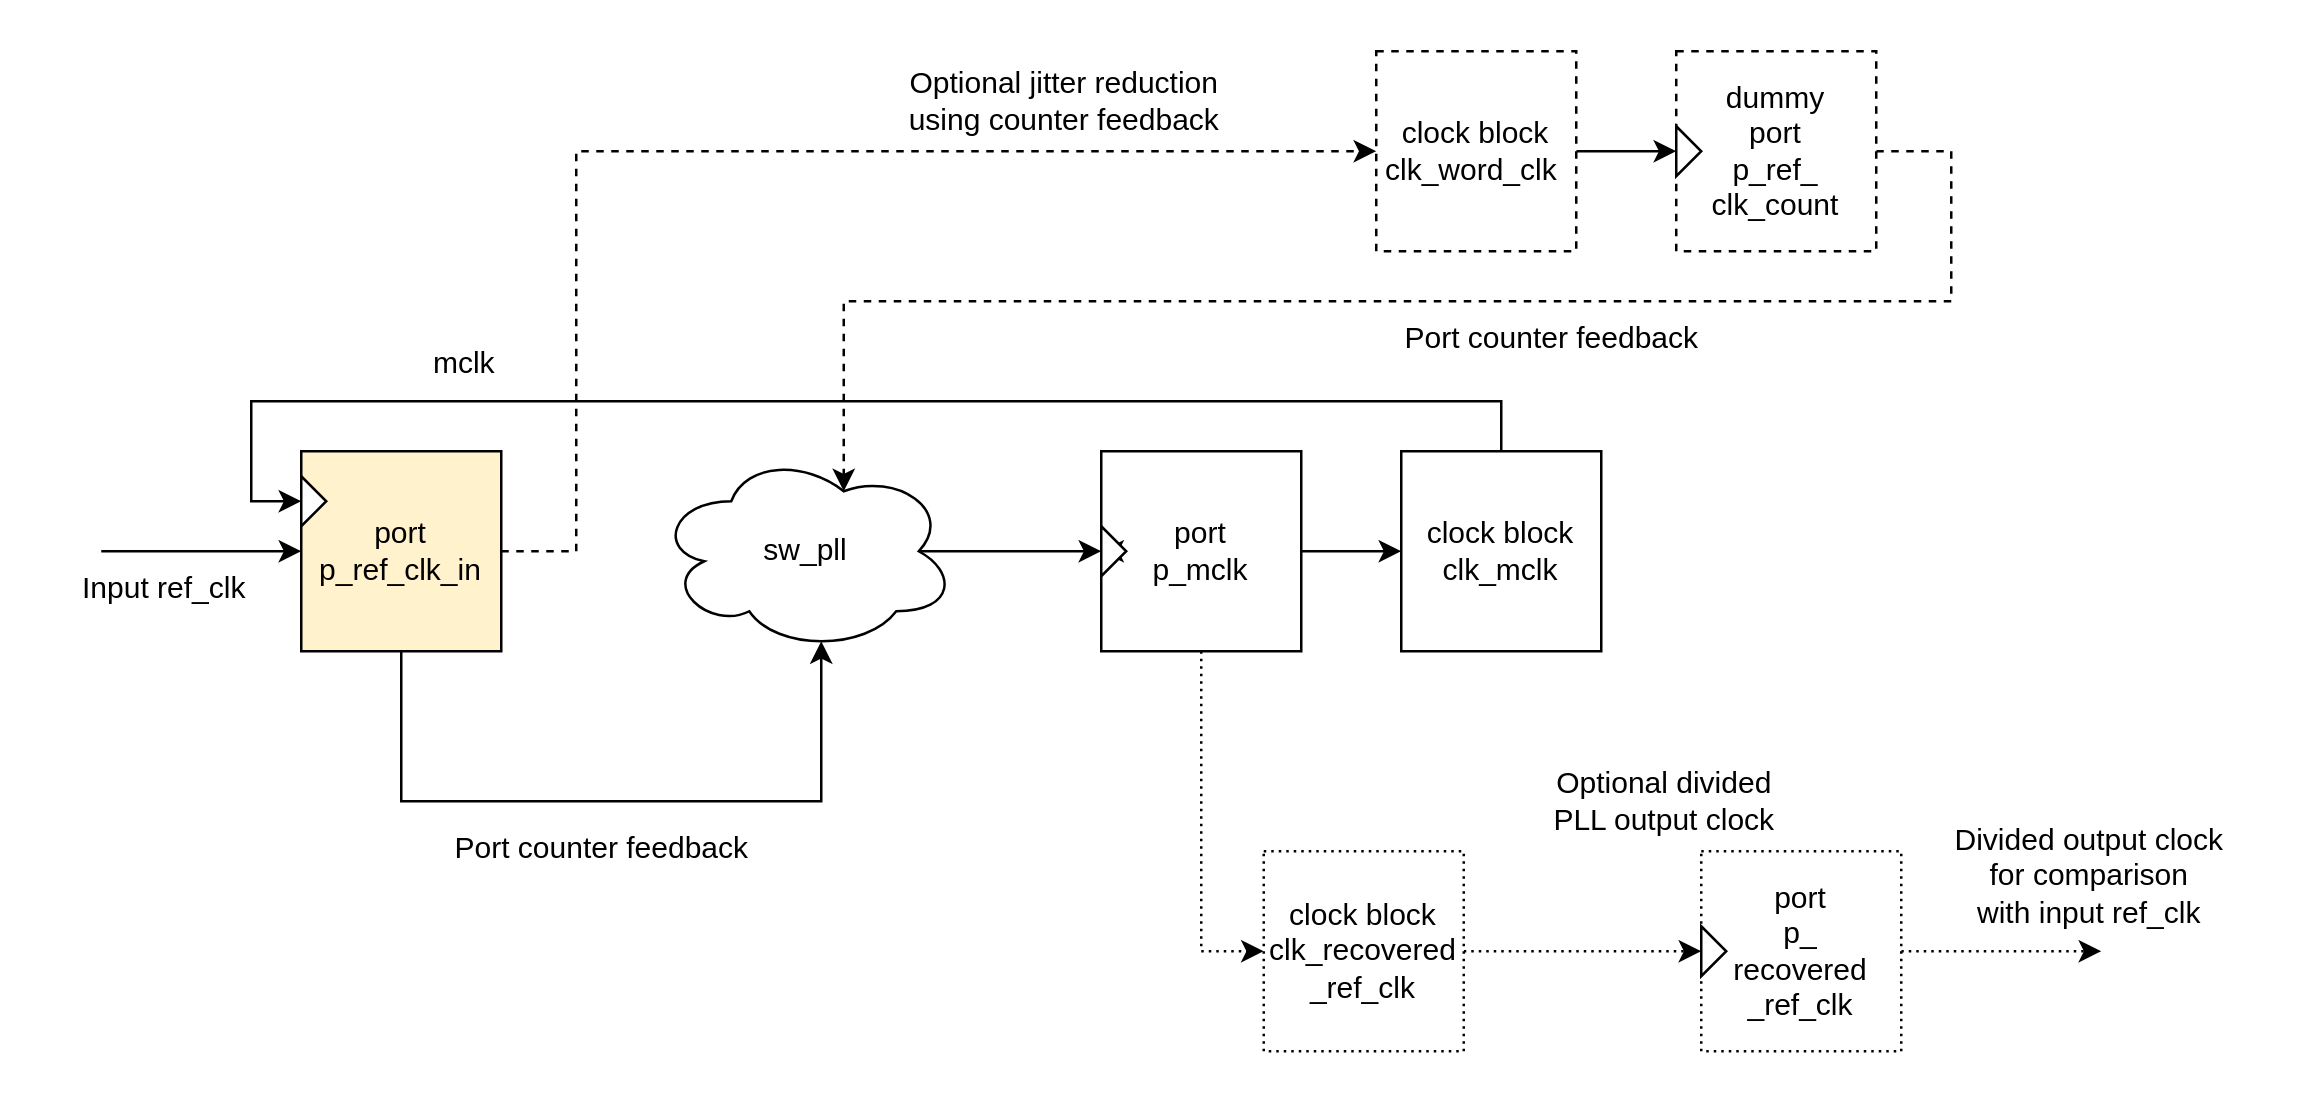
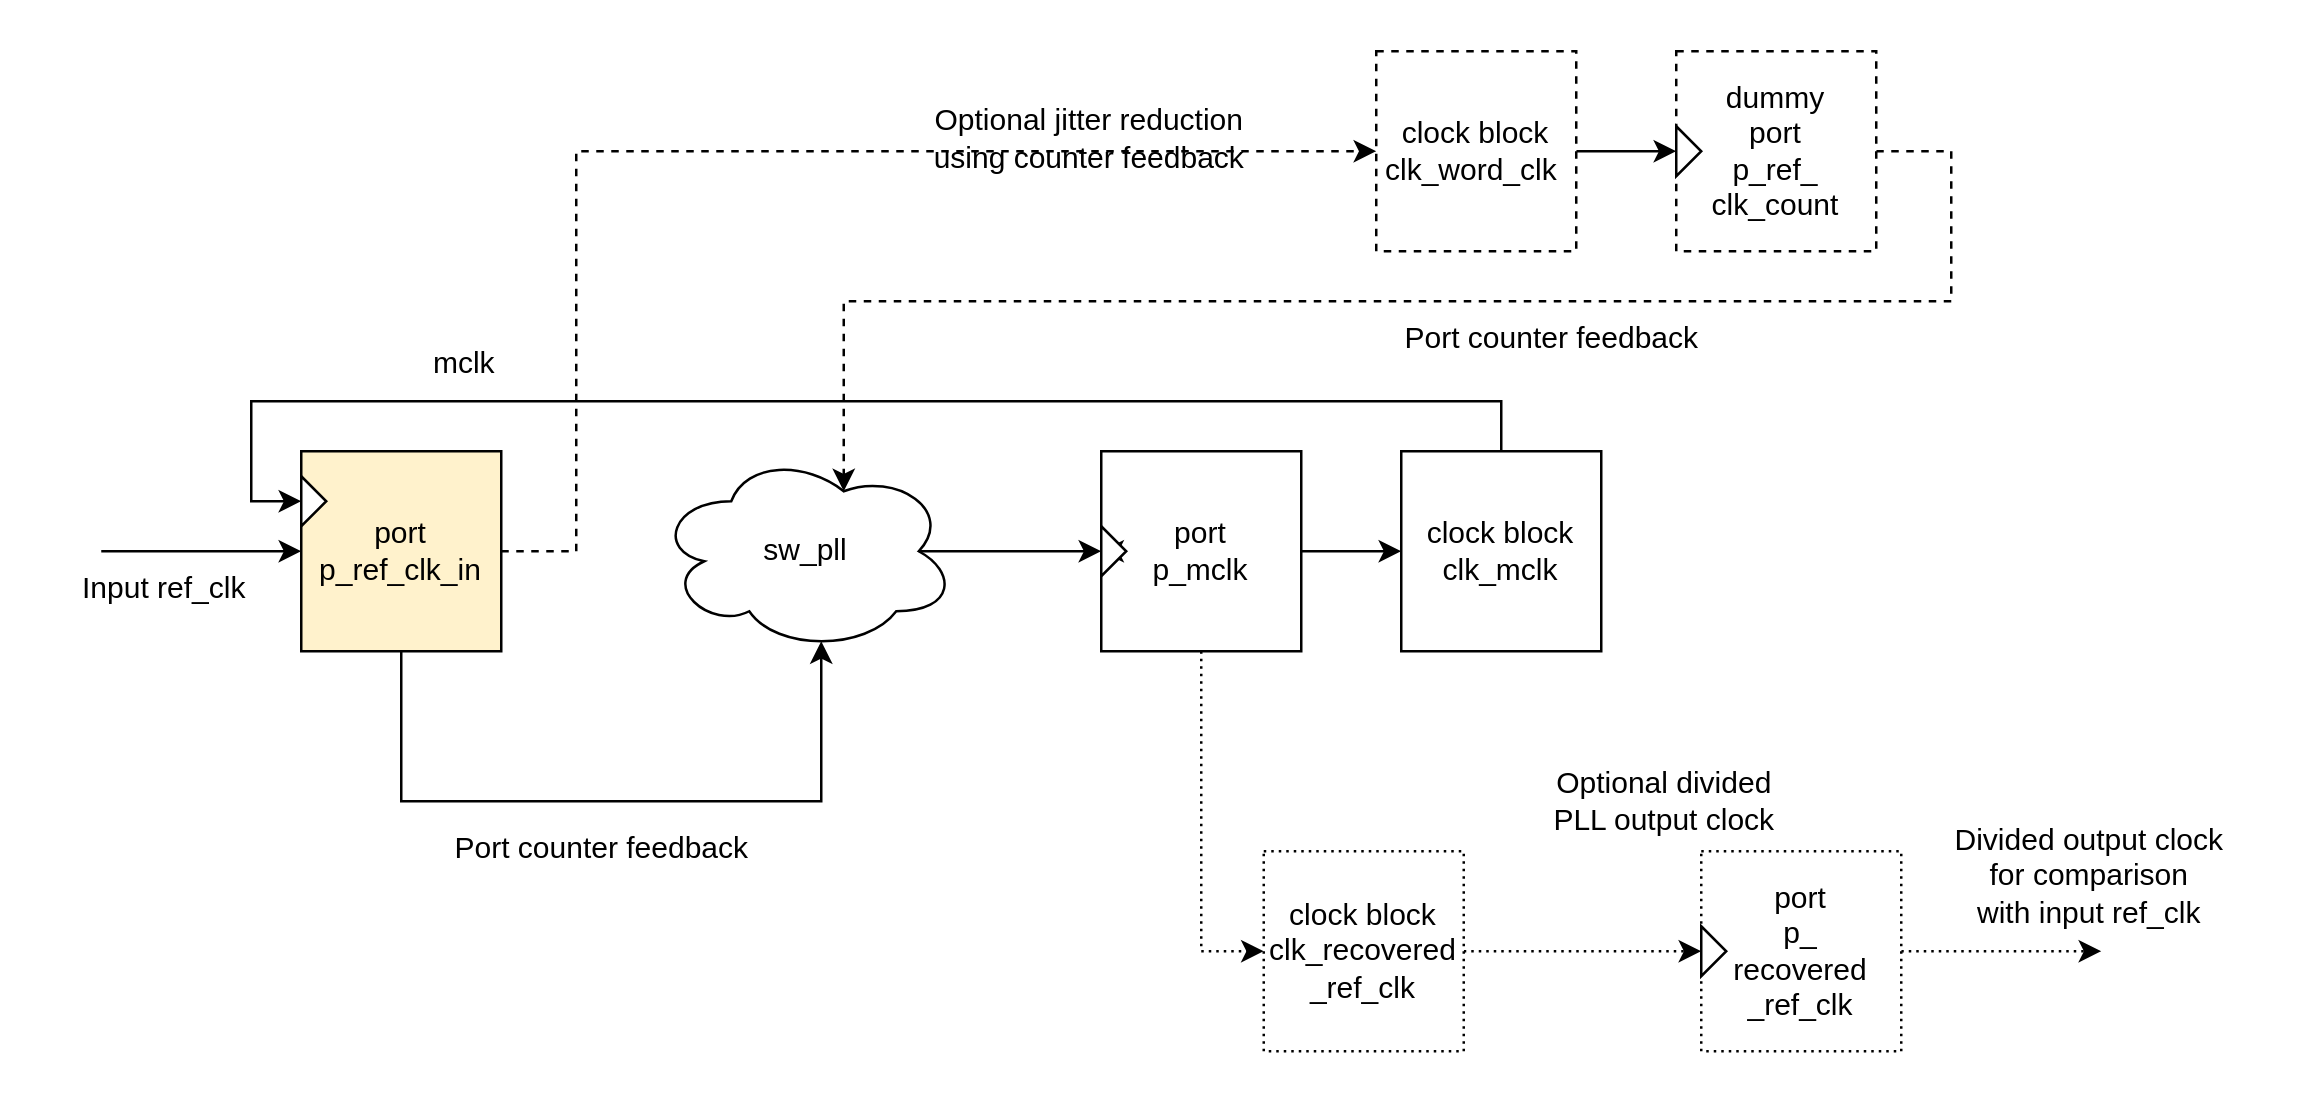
node "Optional jitter reduction using counter feedback": moved (1064, 101) -> (1089, 139)
